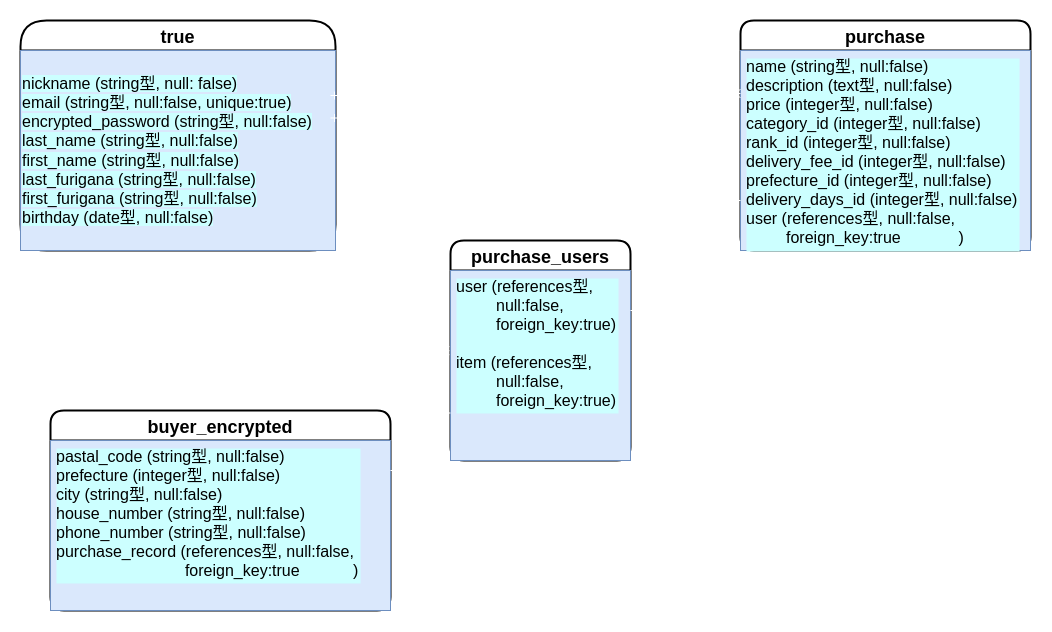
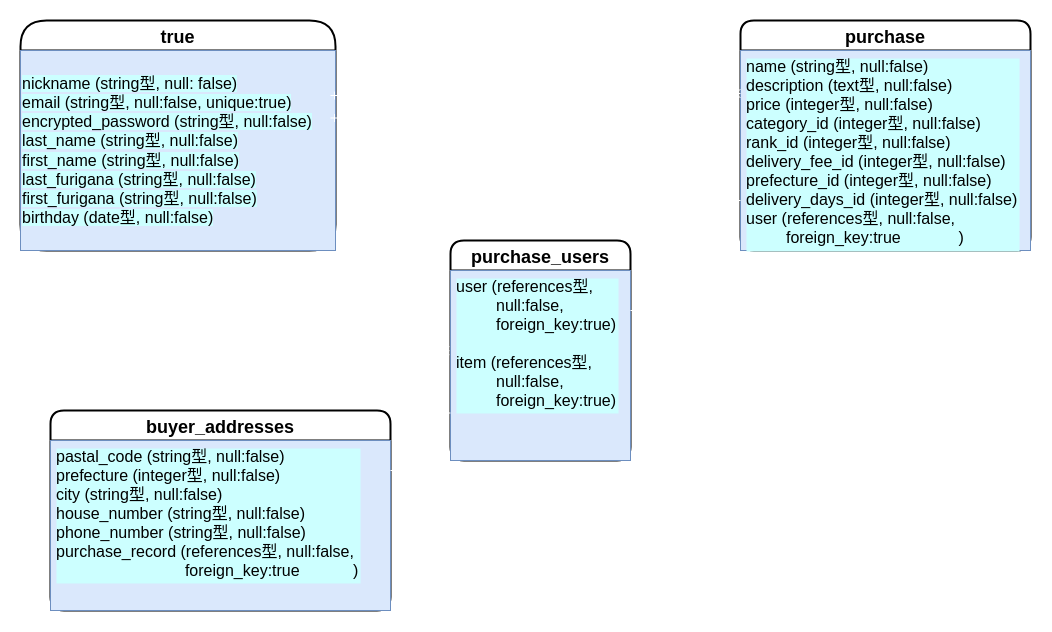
node "buyer_encrypted": label "buyer_encrypted" -> "buyer_addresses"
